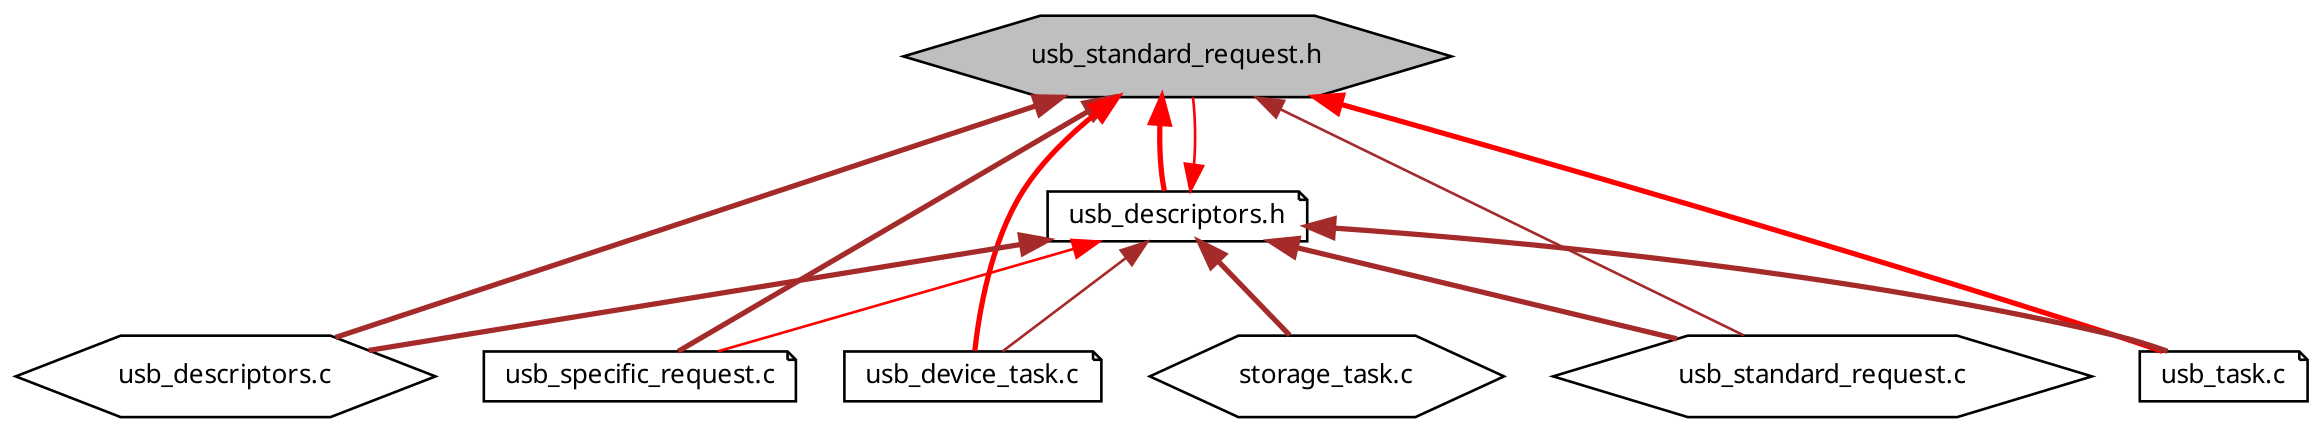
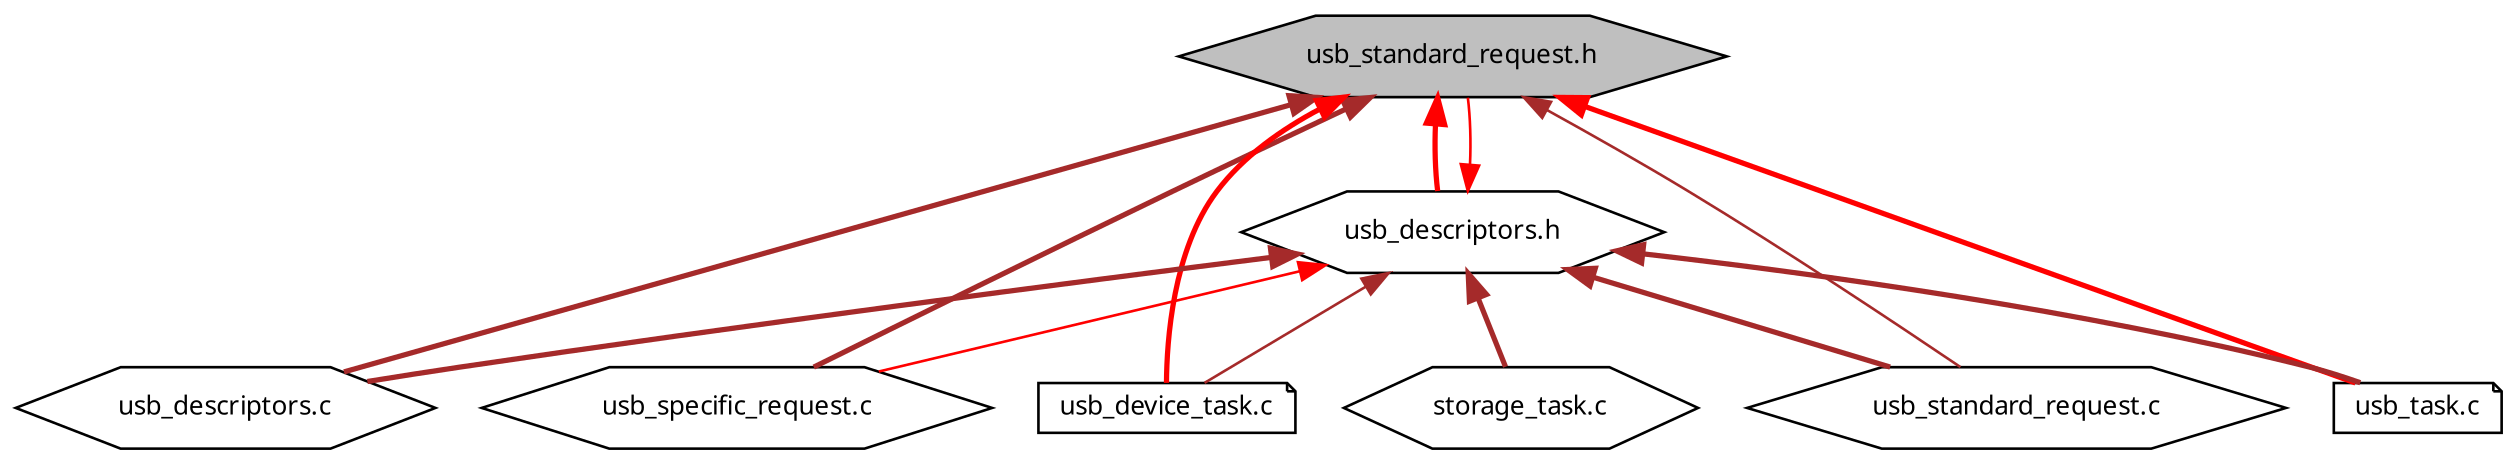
node "usb_descriptors.h": shape note -> hexagon
node "usb_specific_request.c": shape note -> hexagon
